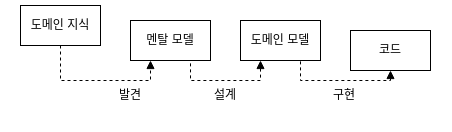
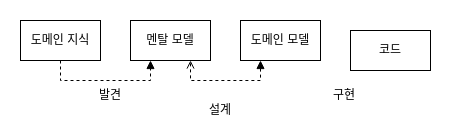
node "도메인 지식": moved (61, 26) -> (61, 41)
edge "멘탈 모델" -> "도메인 모델": arrowhead none -> open
edge "도메인 모델" -> "코드": removed
node "발견": moved (131, 96) -> (111, 96)
node "설계": moved (226, 96) -> (221, 111)
